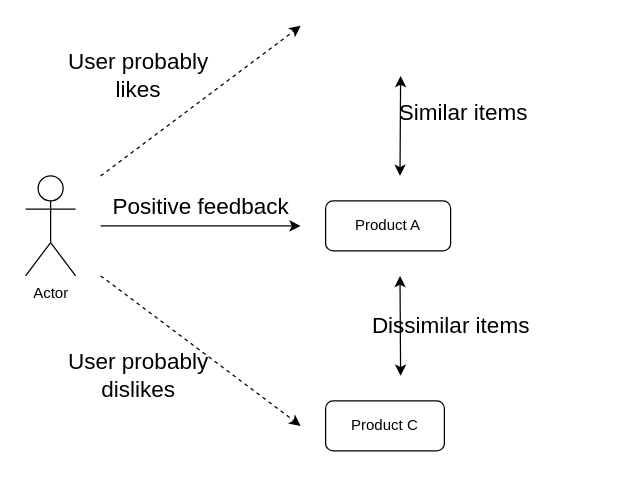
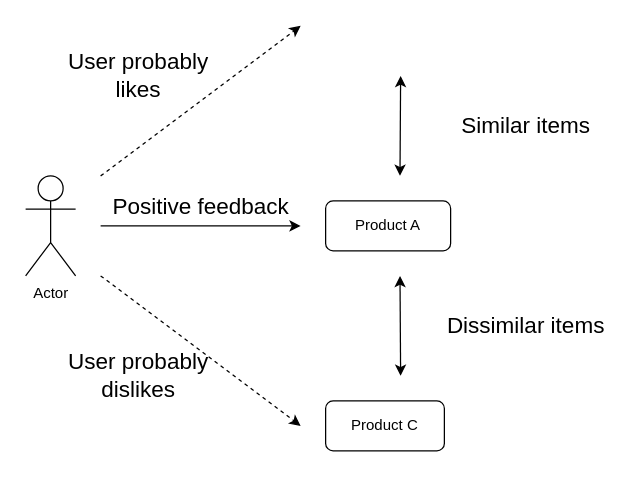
node "Similar items": moved (463, 113) -> (526, 126)
node "Dissimilar items": moved (451, 326) -> (526, 326)
